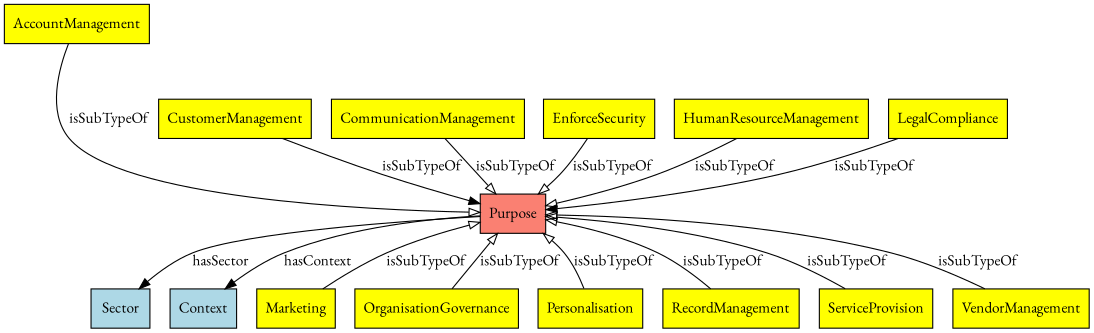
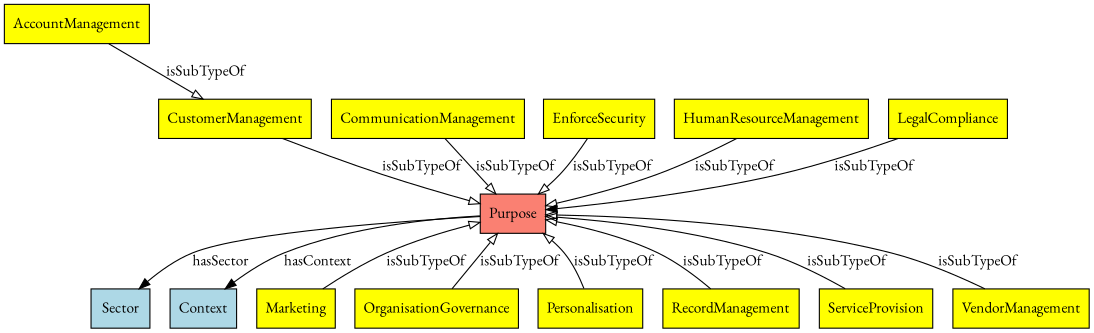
edge "CustomerManagement" -> "Purpose": arrowhead normal -> onormal
edge "AccountManagement" -> "Purpose": now "AccountManagement" -> "CustomerManagement"
